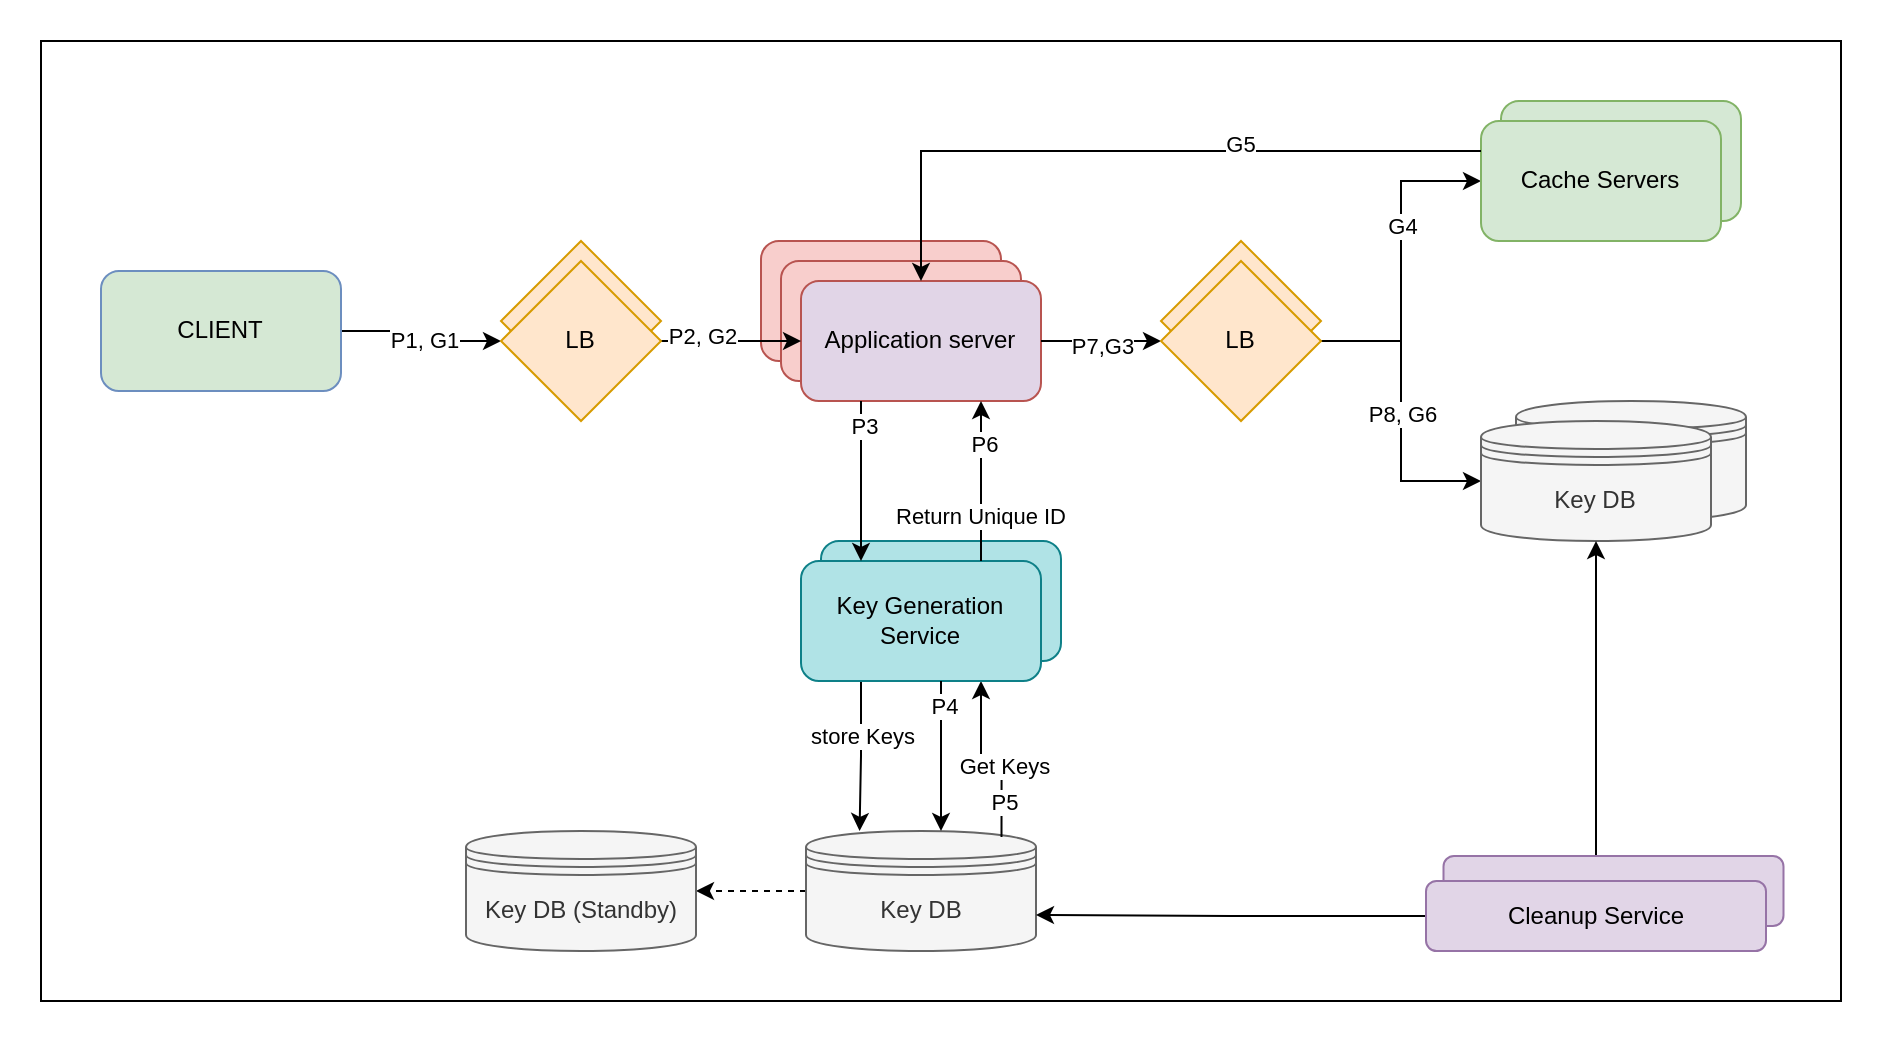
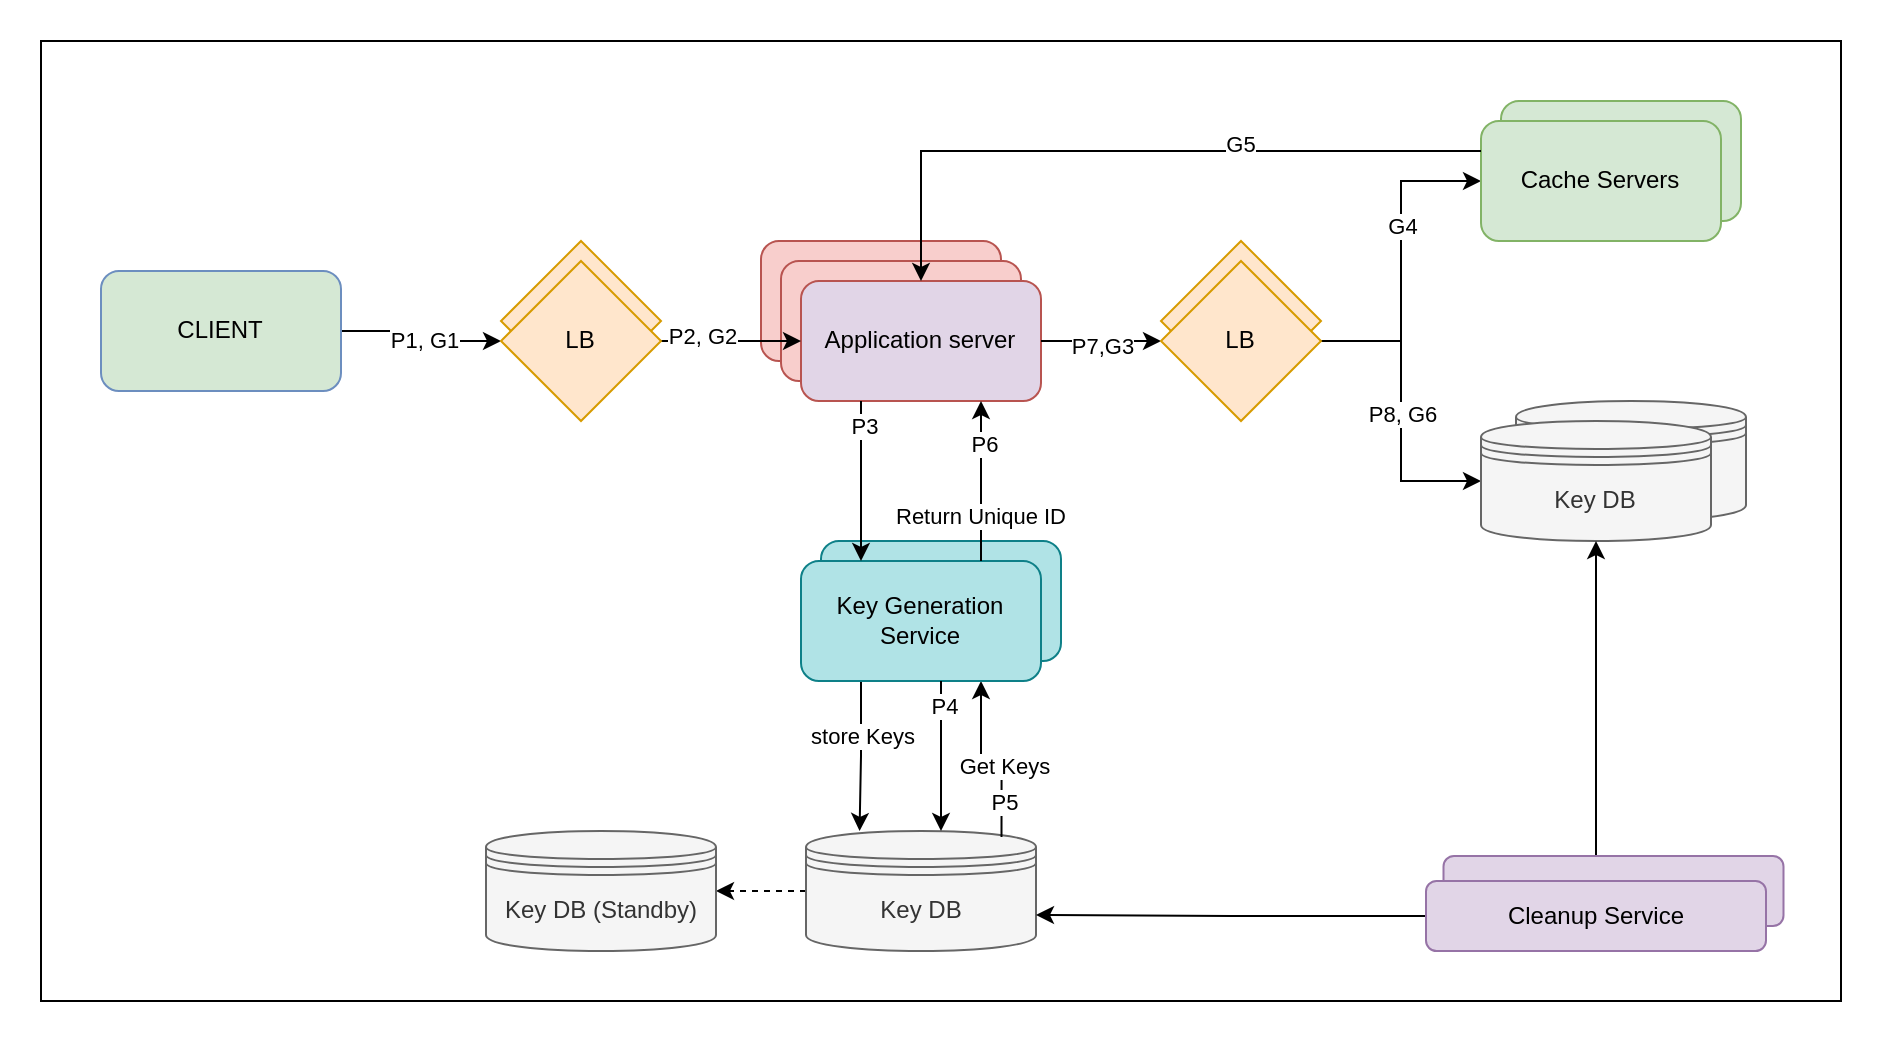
node "Key DB (Standby)": moved (581, 891) -> (601, 891)
